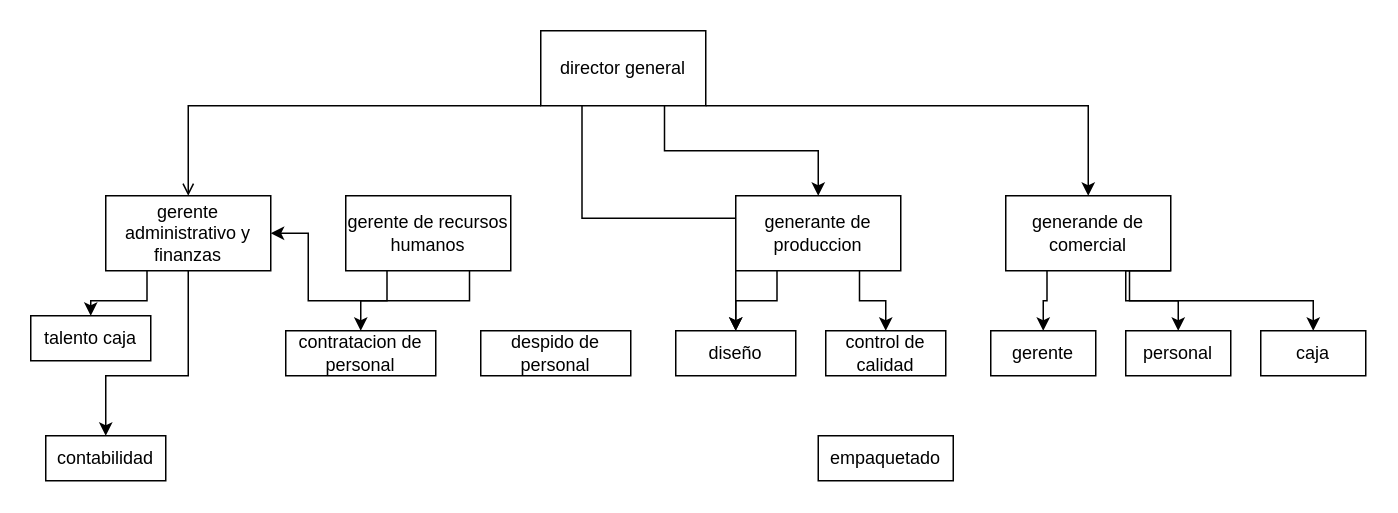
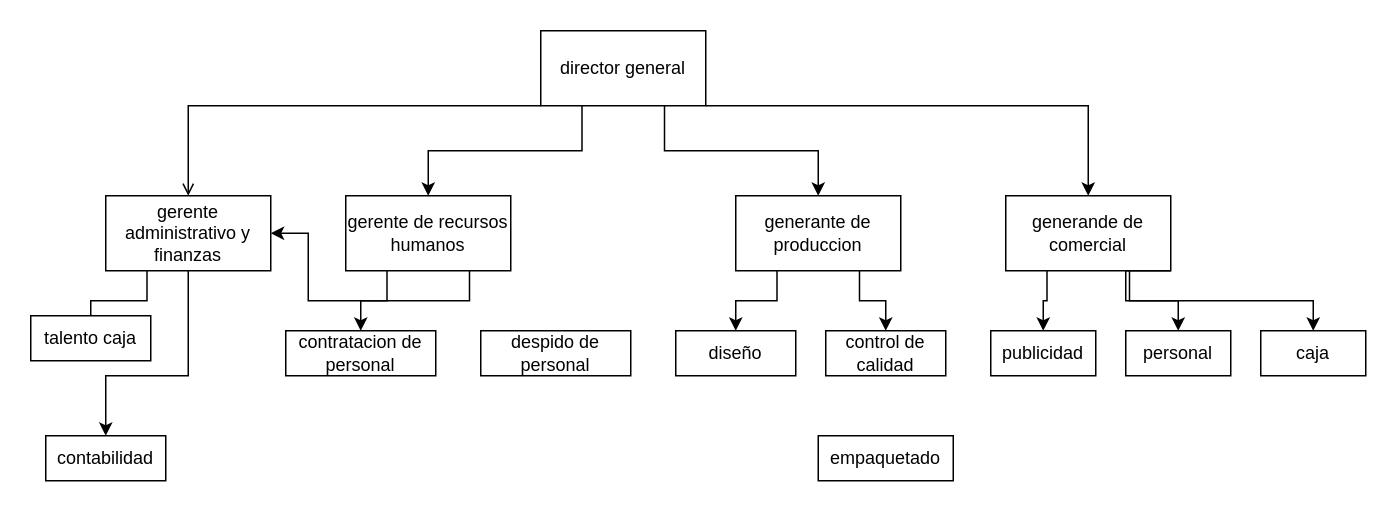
edge "director general" -> "diseño": now "director general" -> "gerente de recursos humanos"
edge "gerente administrativo y finanzas" -> "talento caja": arrowhead classic -> none
node "gerente": label "gerente" -> "publicidad"
